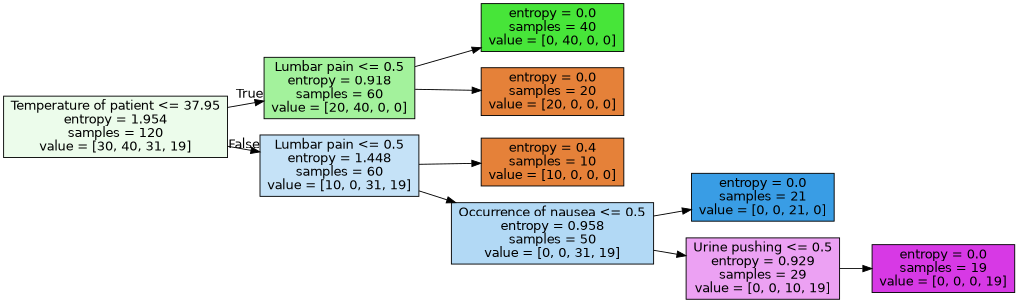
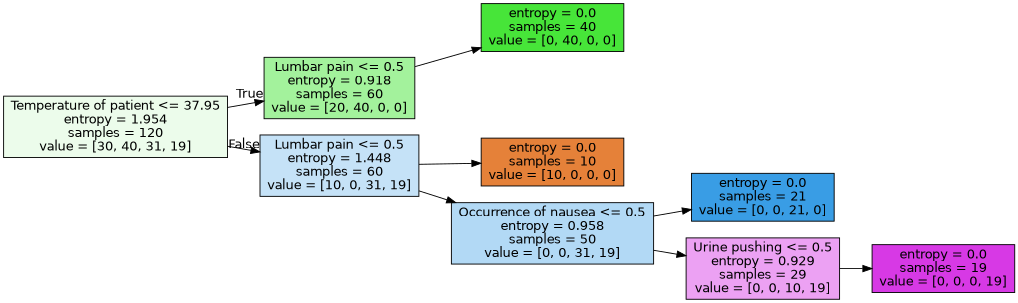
node "entropy = 0.0 samples = 20 value = [20, 0, 0, 0]": removed
node "entropy = 0.4 samples = 10 value = [10, 0, 0, 0]": label "entropy = 0.4 samples = 10 value = [10, 0, 0, 0]" -> "entropy = 0.0 samples = 10 value = [10, 0, 0, 0]"
